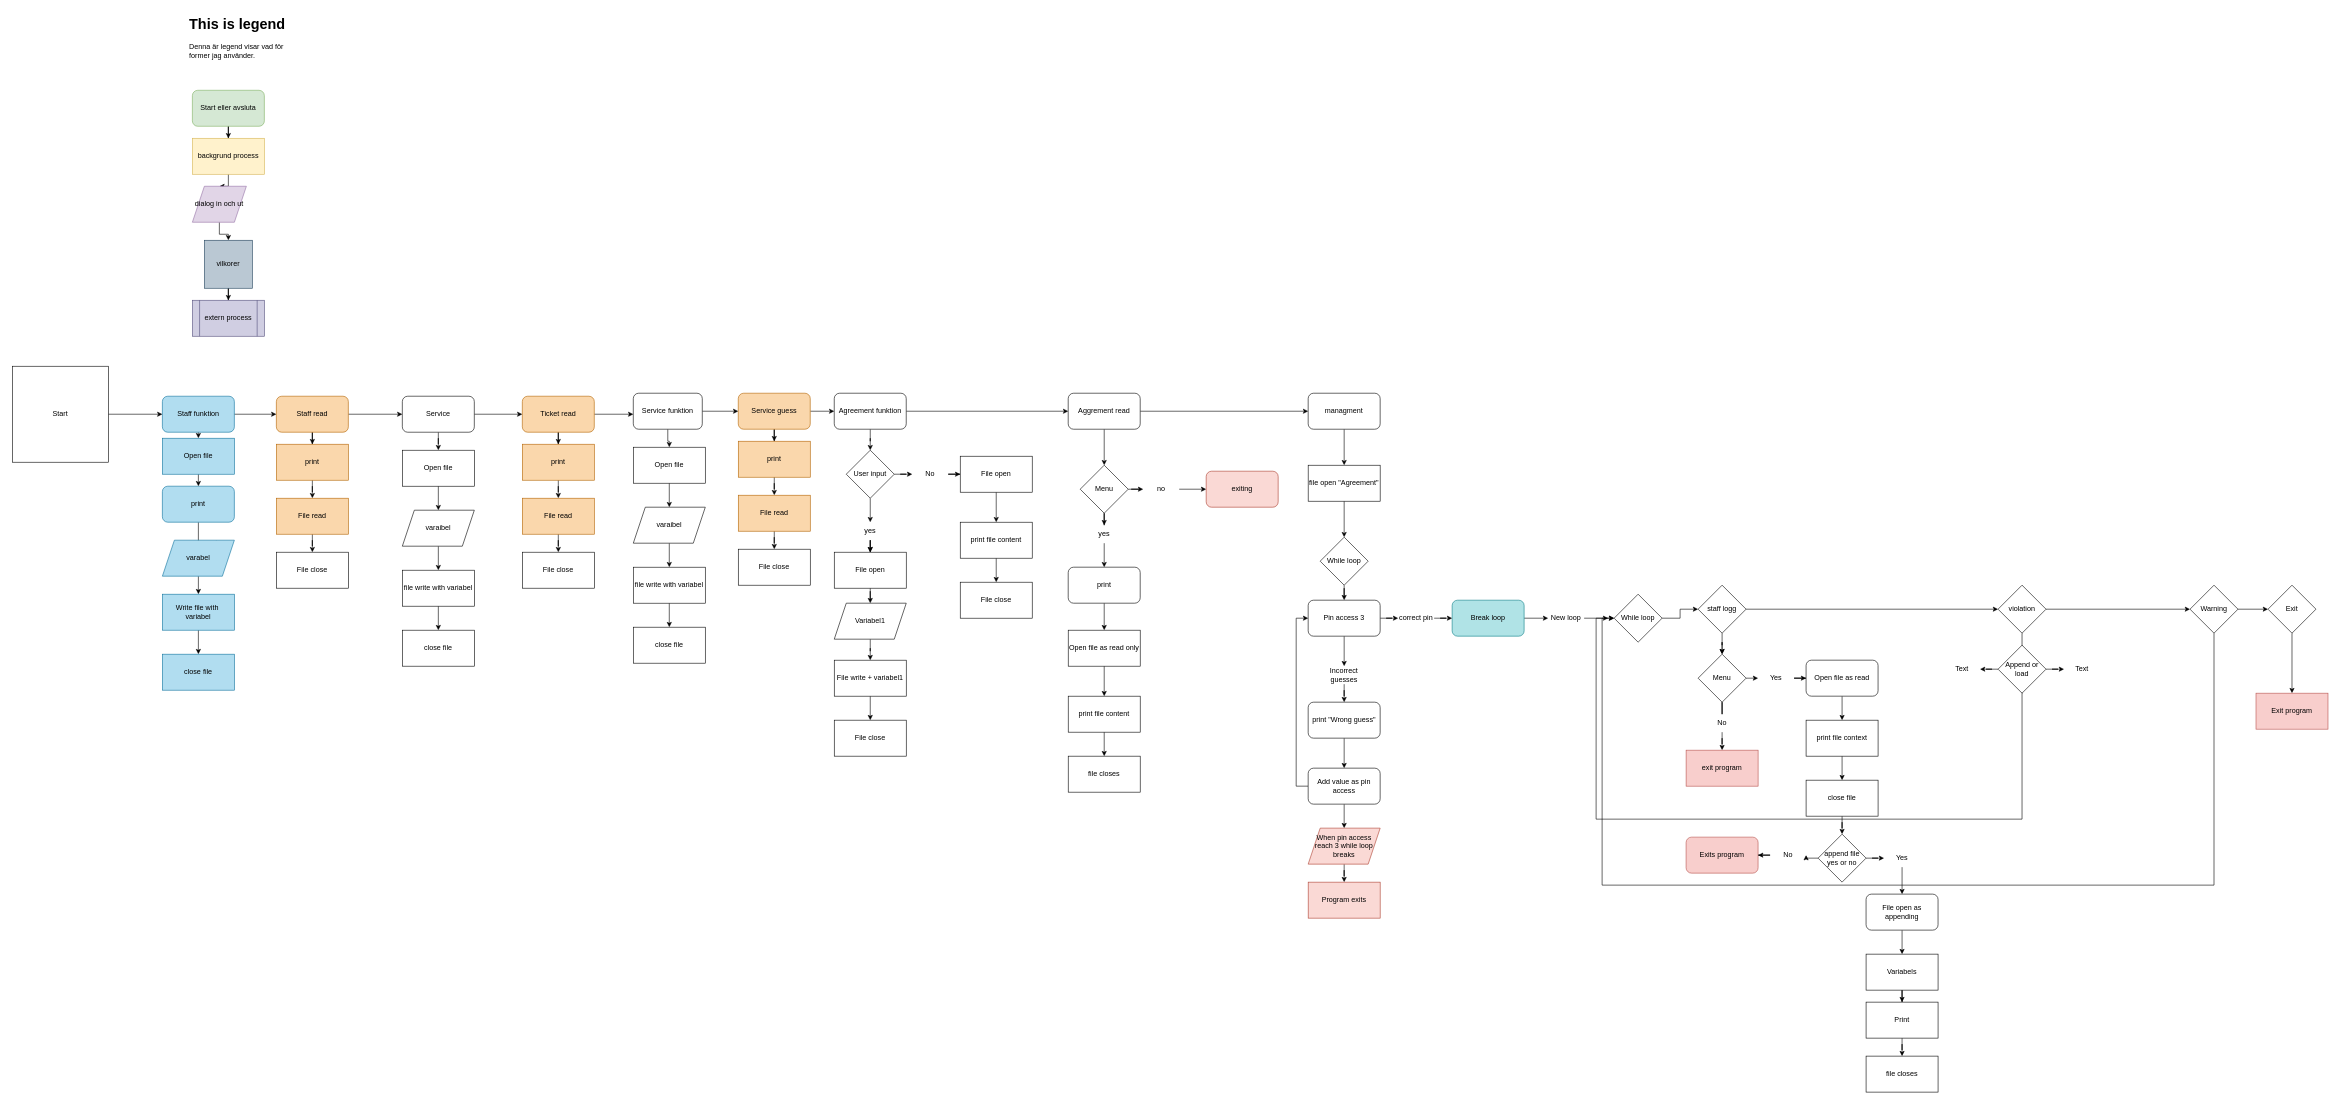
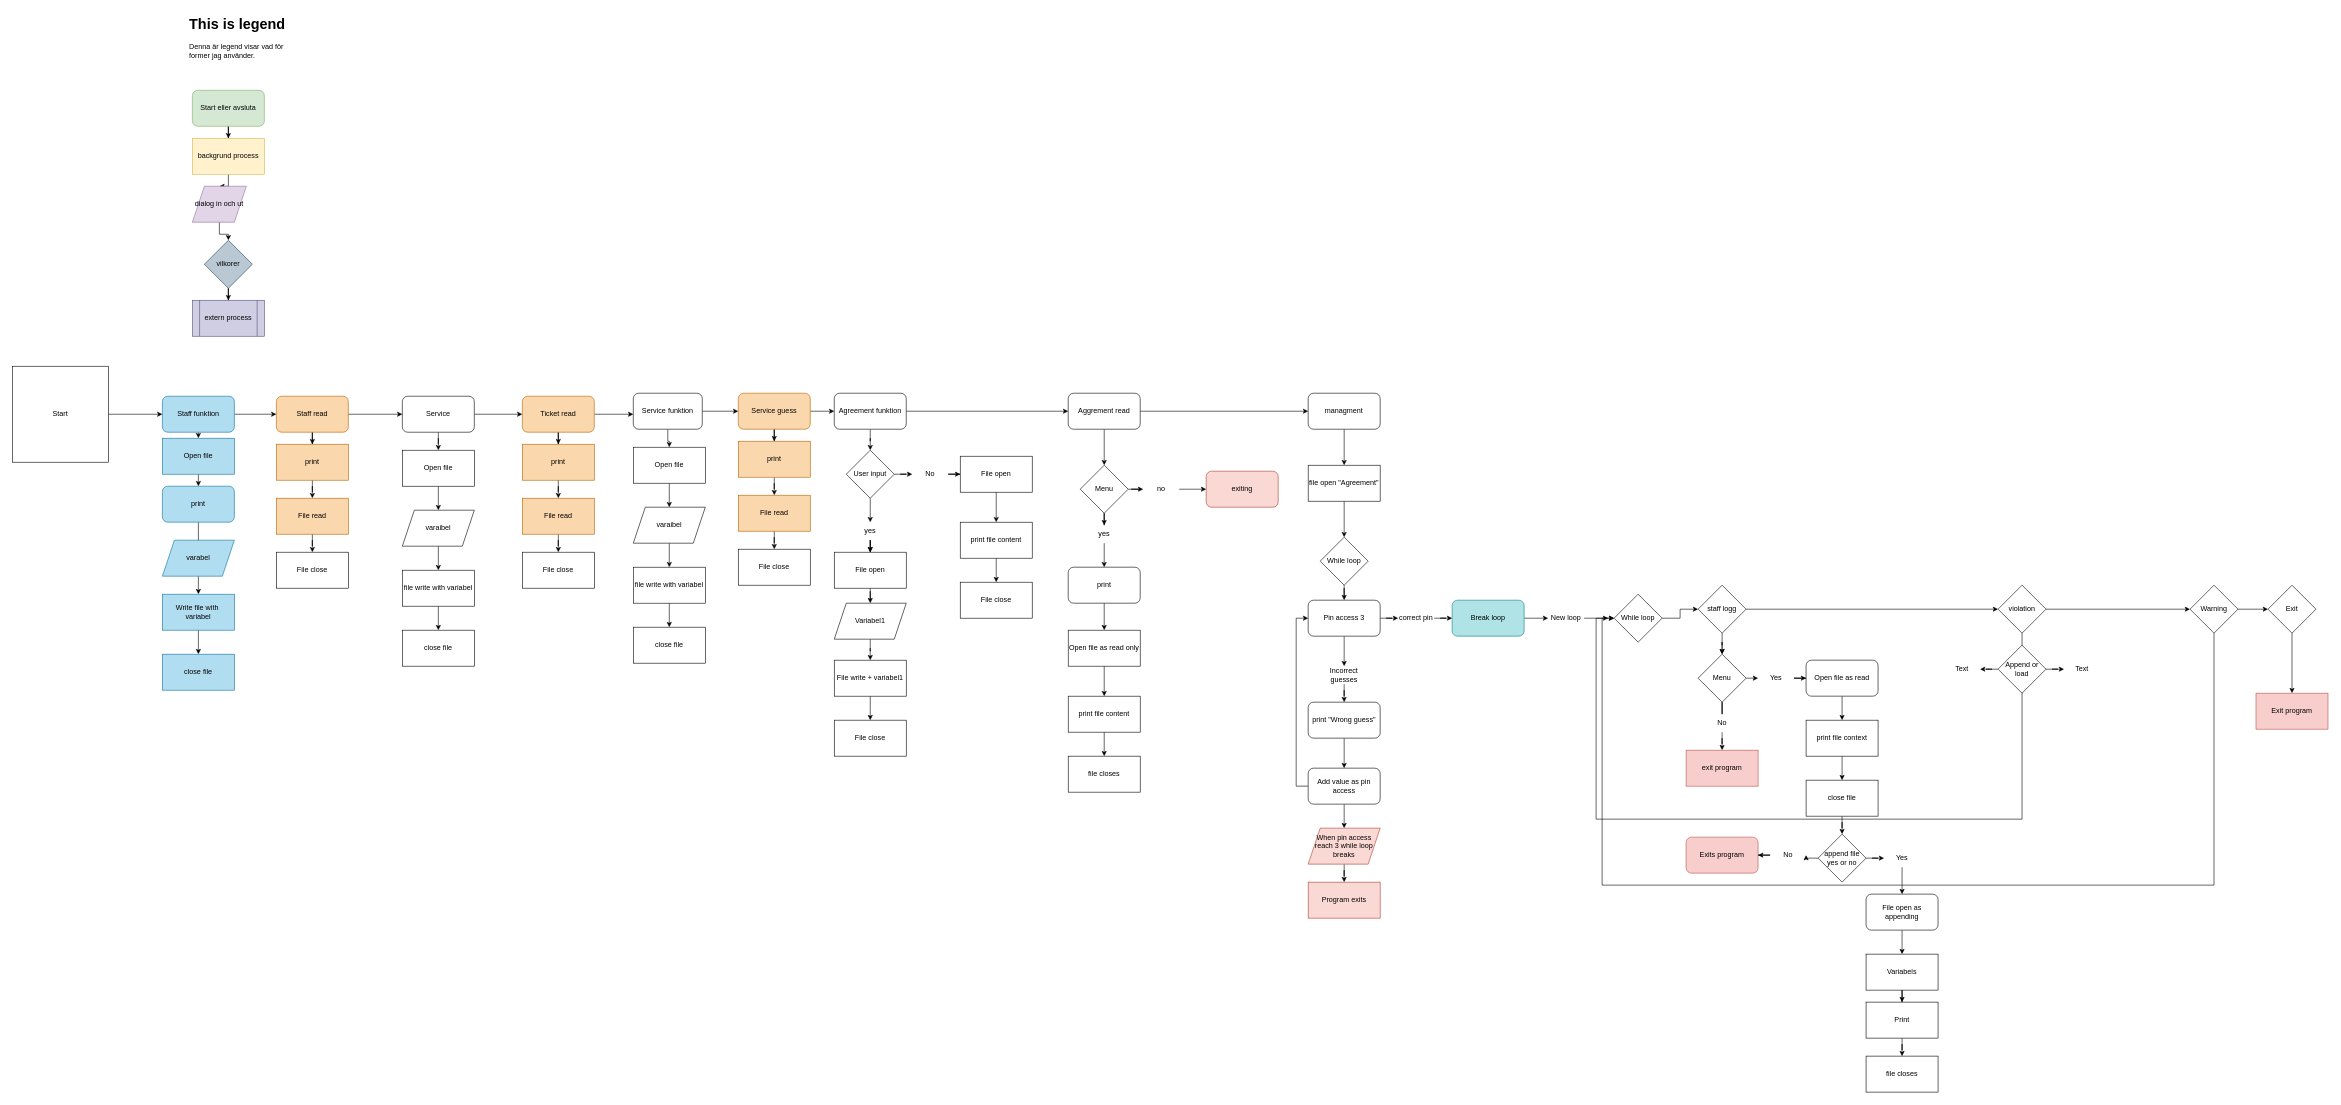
node "vilkorer": shape rectangle -> diamond
